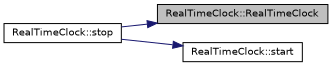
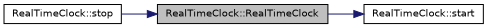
edge "RealTimeClock::stop" -> "RealTimeClock::start": now "RealTimeClock::RealTimeClock" -> "RealTimeClock::start"
